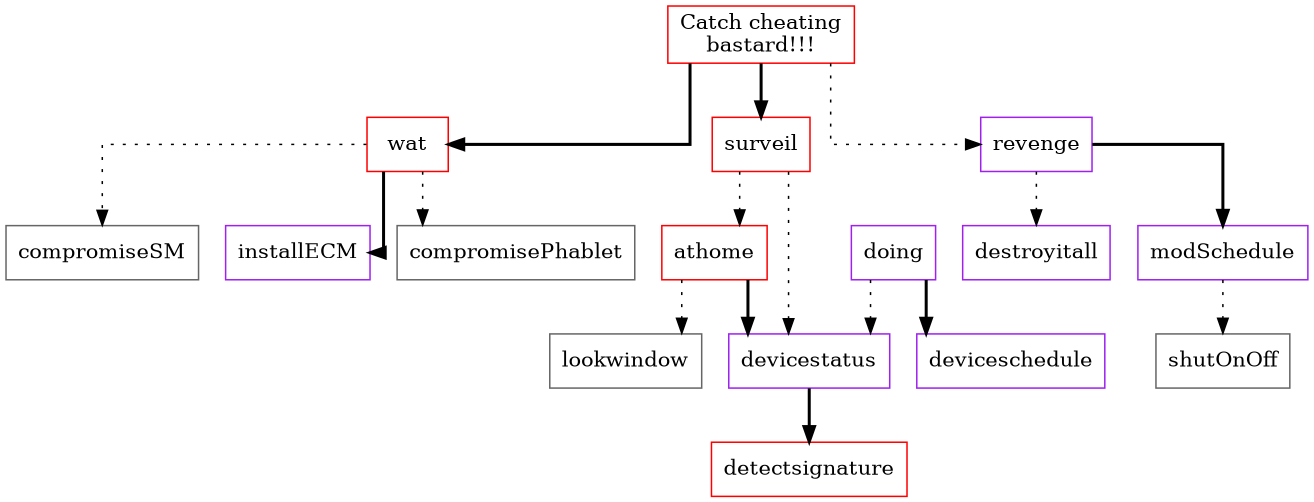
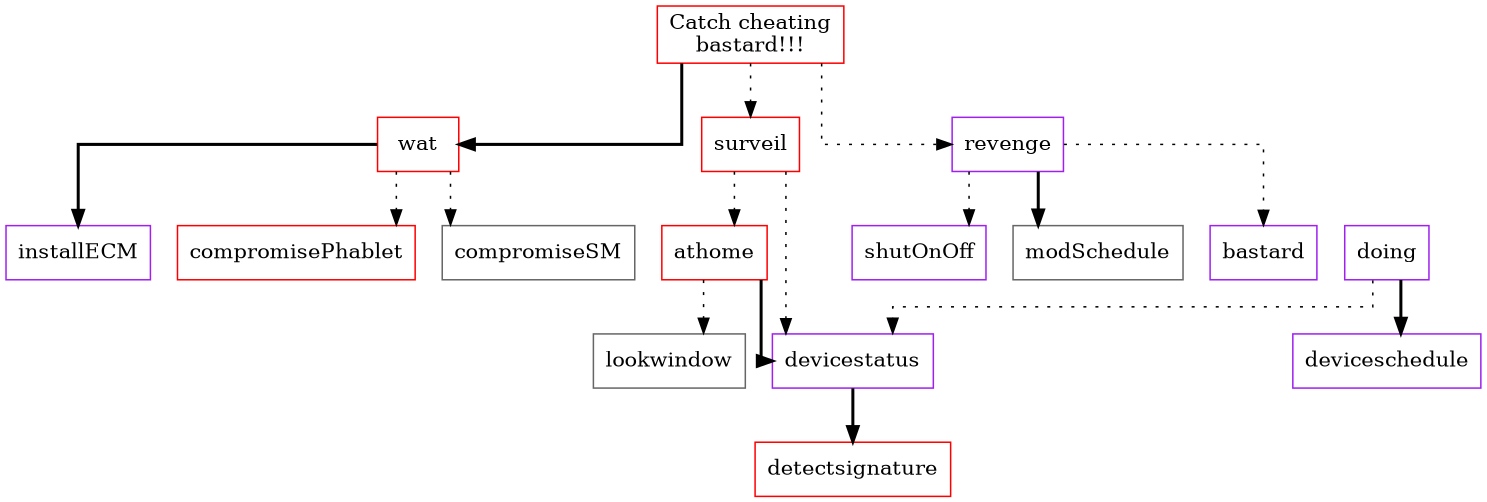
edge "Catch cheating bastard!!!" -> "surveil": style bold -> dotted
node "compromisePhablet": color gray40 -> red
node "destroyitall": label "destroyitall" -> "bastard"
node "modSchedule": color purple -> gray40
edge "modSchedule" -> "shutOnOff": now "revenge" -> "shutOnOff"
node "shutOnOff": color gray40 -> purple
